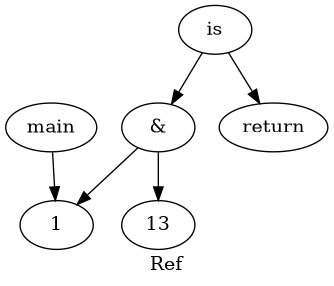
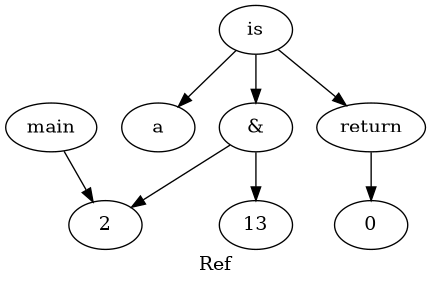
node "a": added
node "1": label "1" -> "2"
node "0": added
